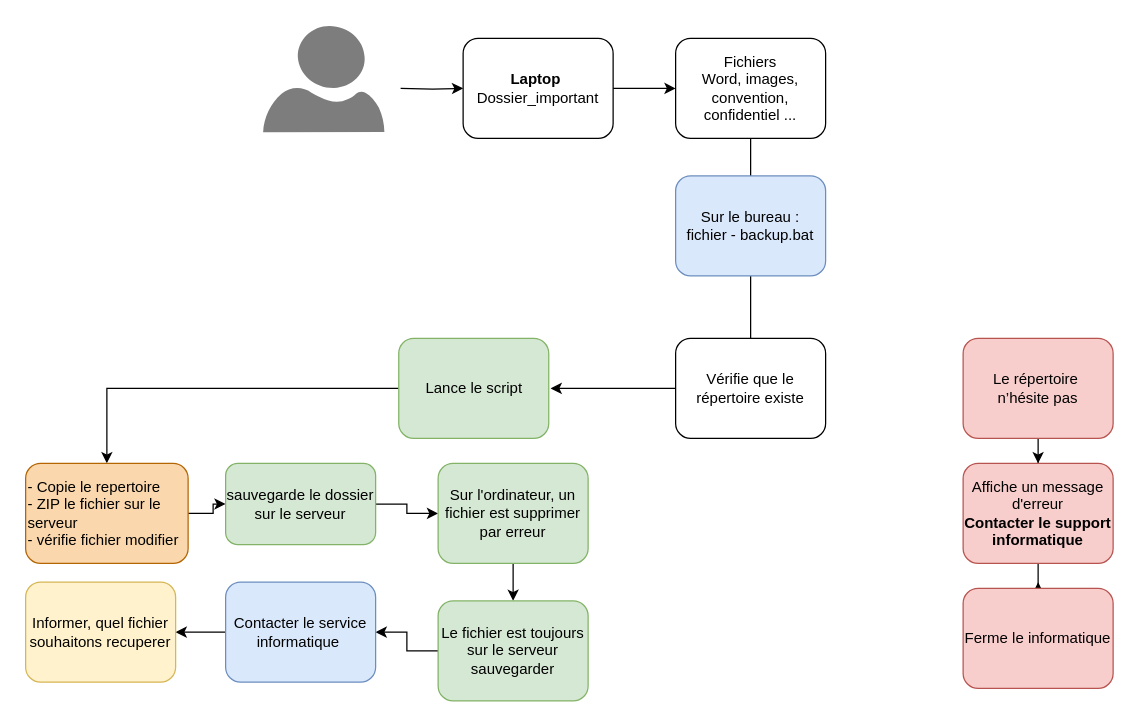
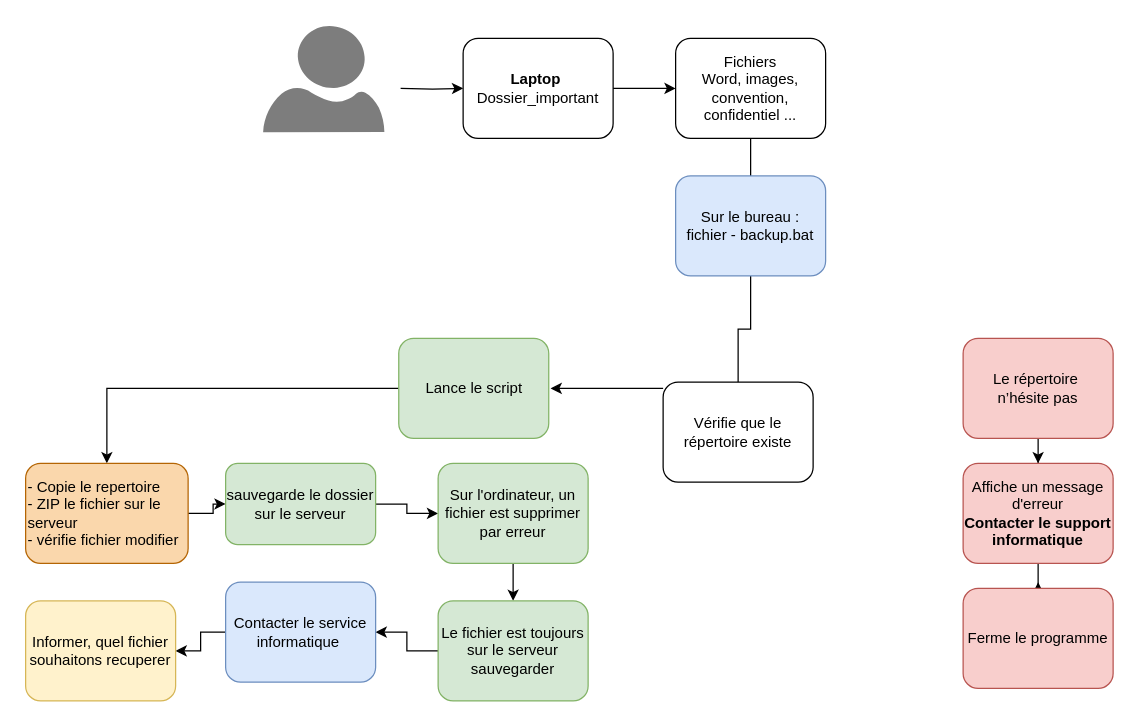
node "Vérifie que le répertoire existe": moved (751, 388) -> (738, 432)
node "Informer, quel fichier souhaitons recuperer": moved (101, 632) -> (101, 651)
node "Ferme le informatique": label "Ferme le informatique" -> "Ferme le programme"
